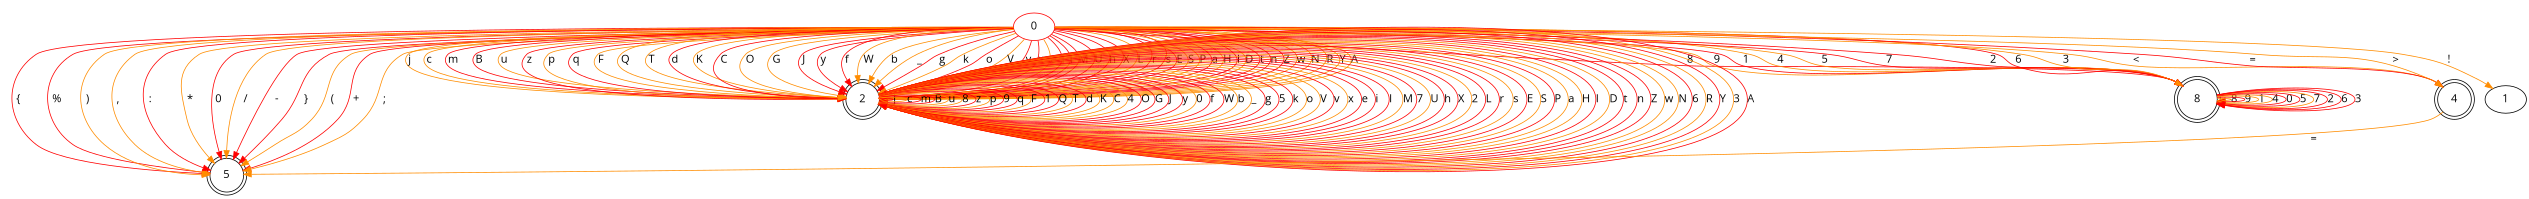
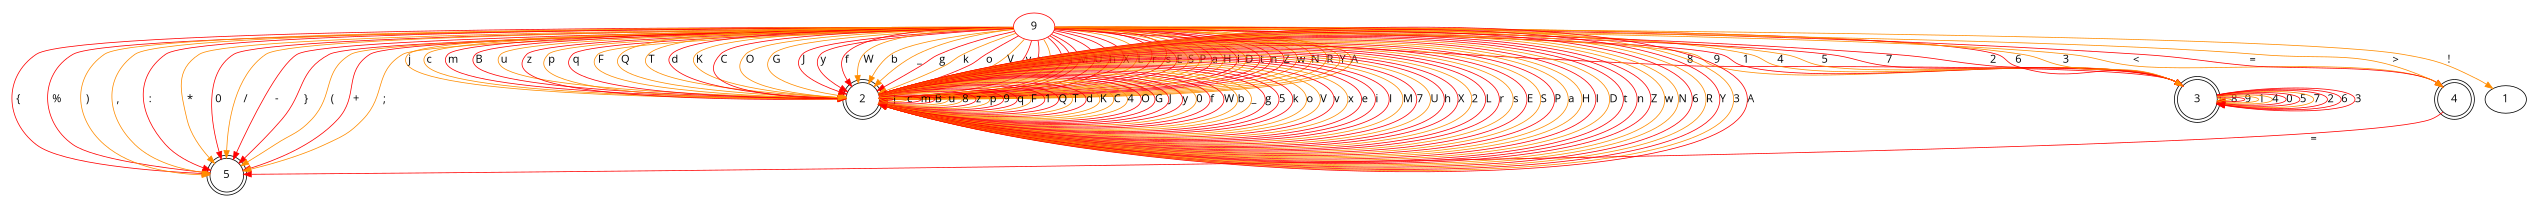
node "0": label "0" -> "9"
node "8": label "8" -> "3"
edge "4" -> "5": color darkorange -> red
